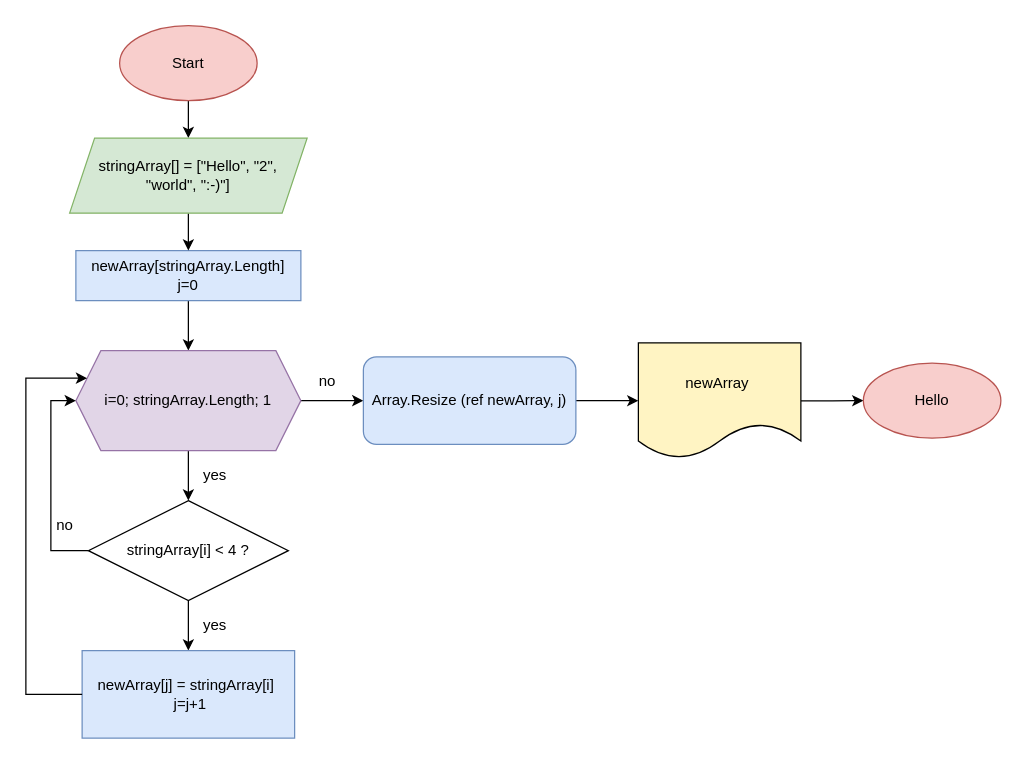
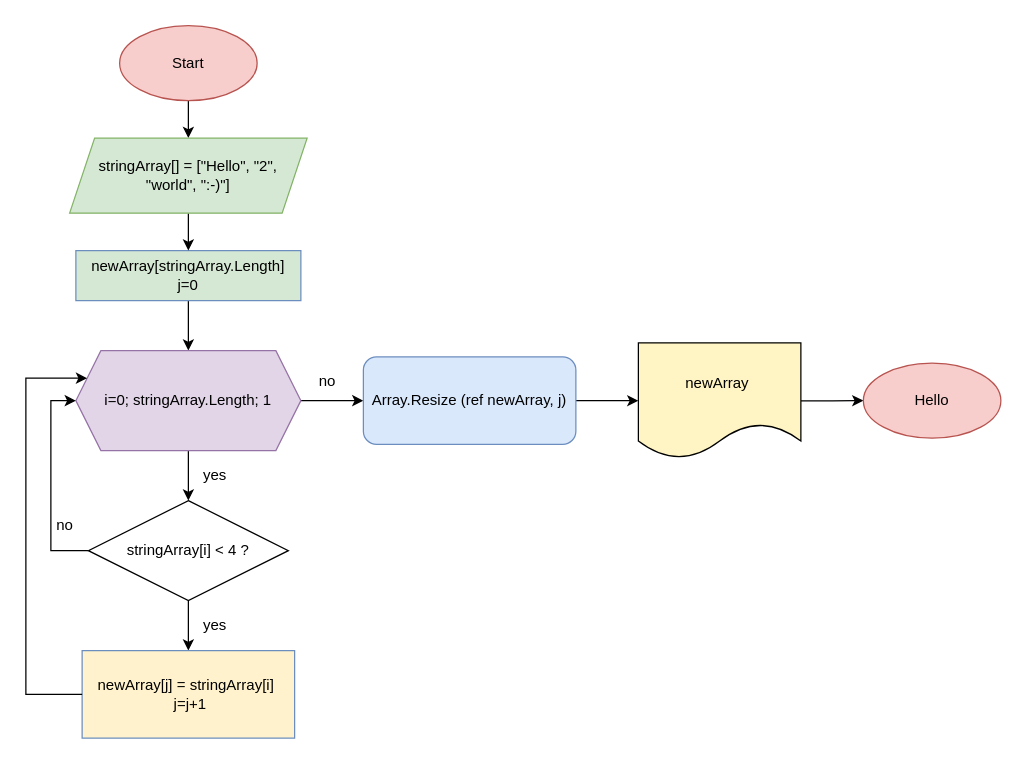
node "newArray[stringArray.Length] j=0": fillcolor #dae8fc -> #d5e8d4
node "newArray[j] = stringArray[i] j=j+1": fillcolor #dae8fc -> #fff2cc
